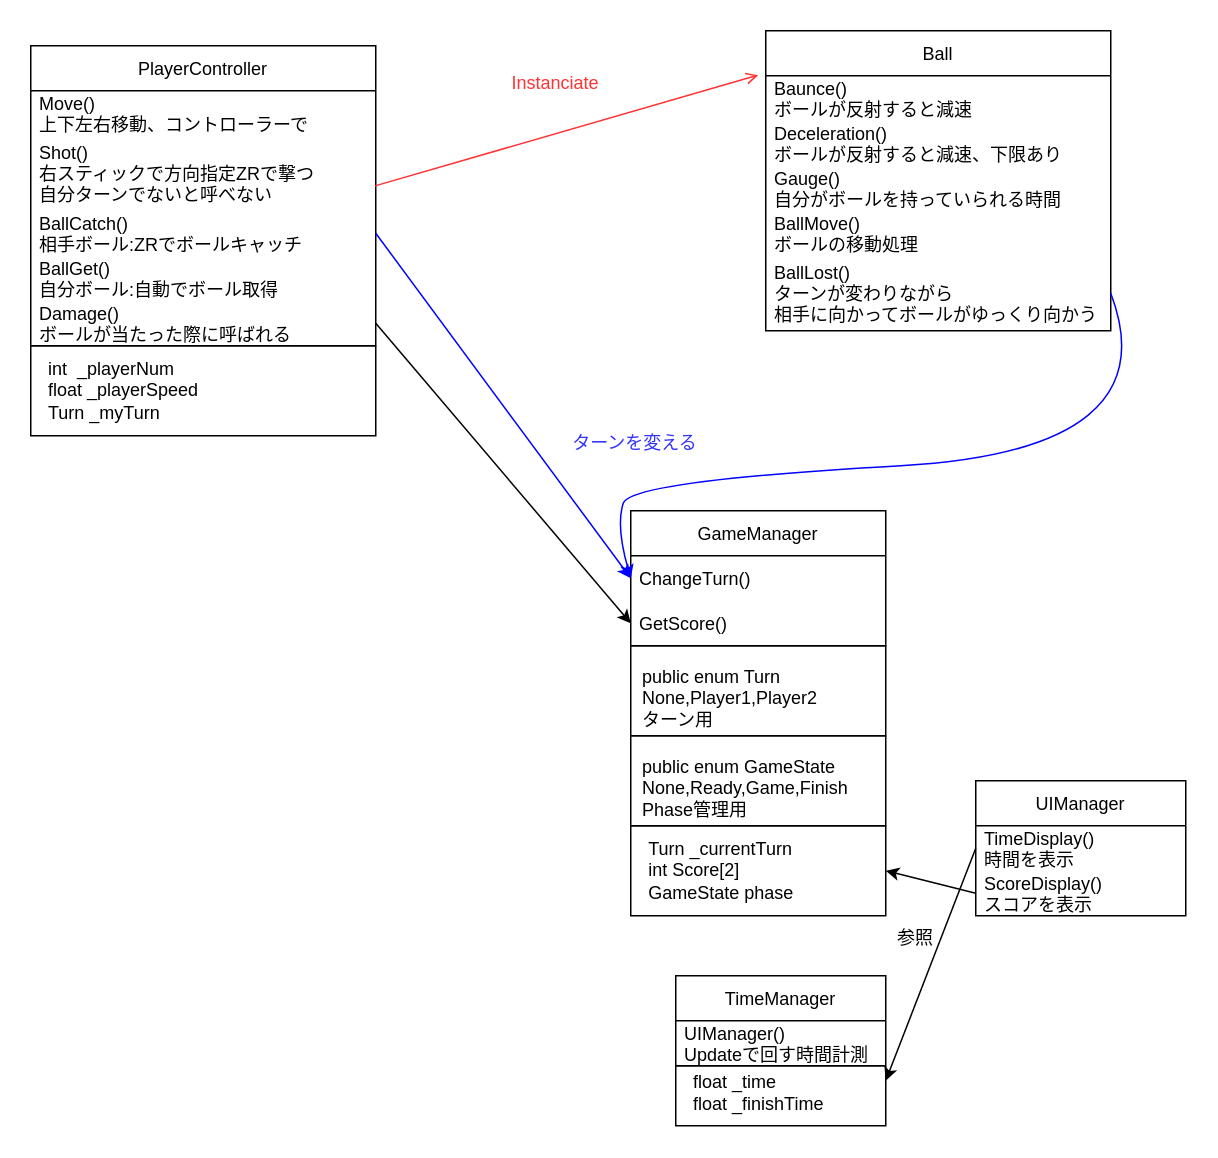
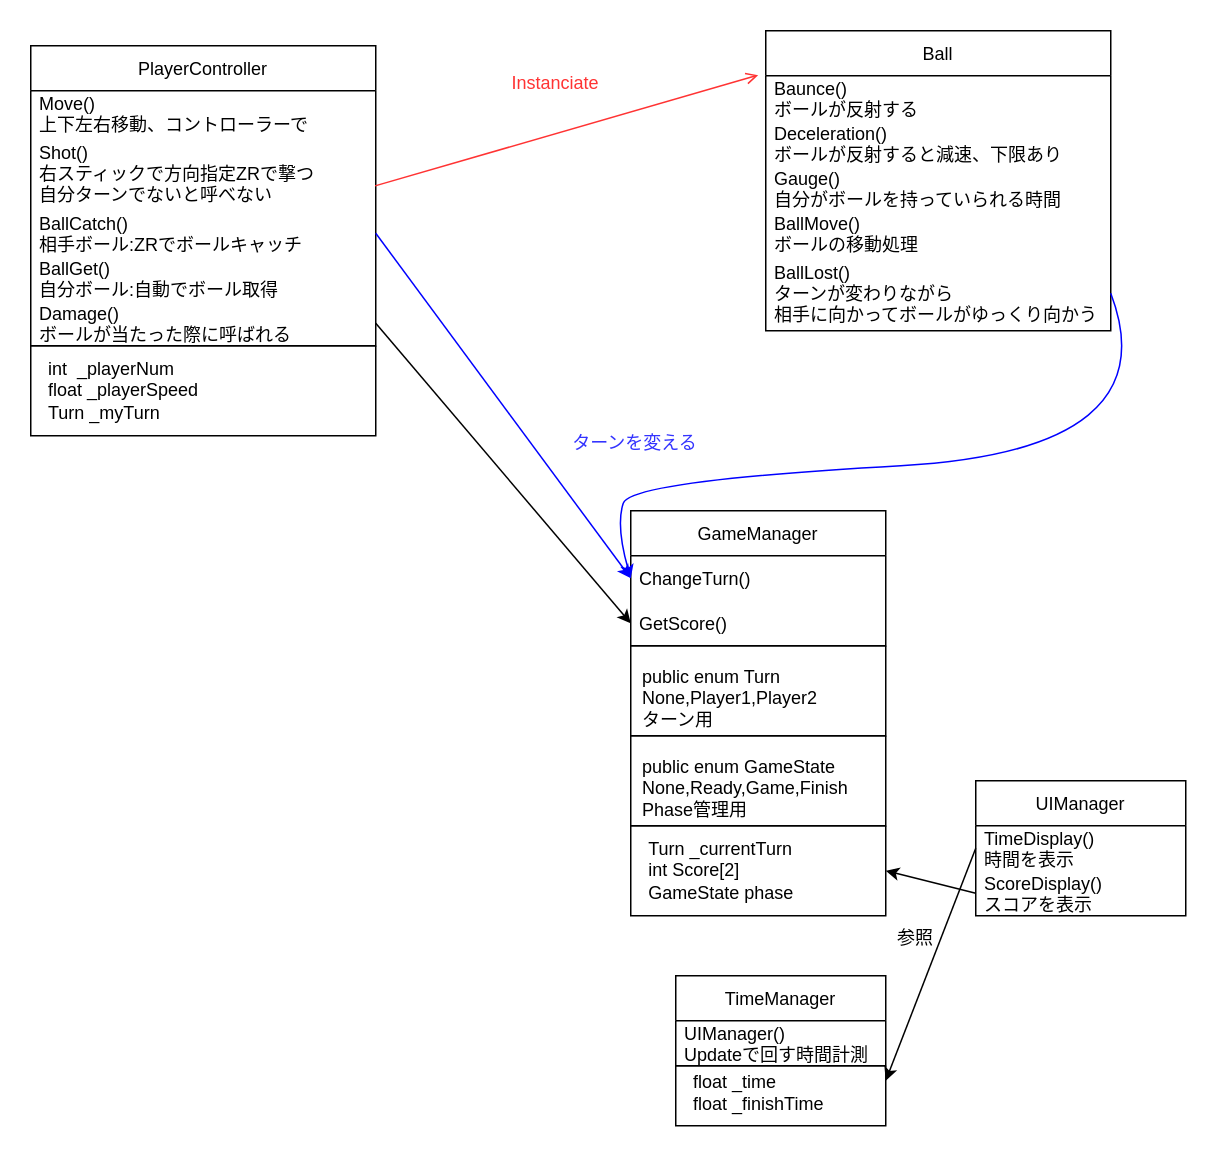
node "Baunce() ボールが反射すると減速": label "Baunce() ボールが反射すると減速" -> "Baunce() ボールが反射する"
